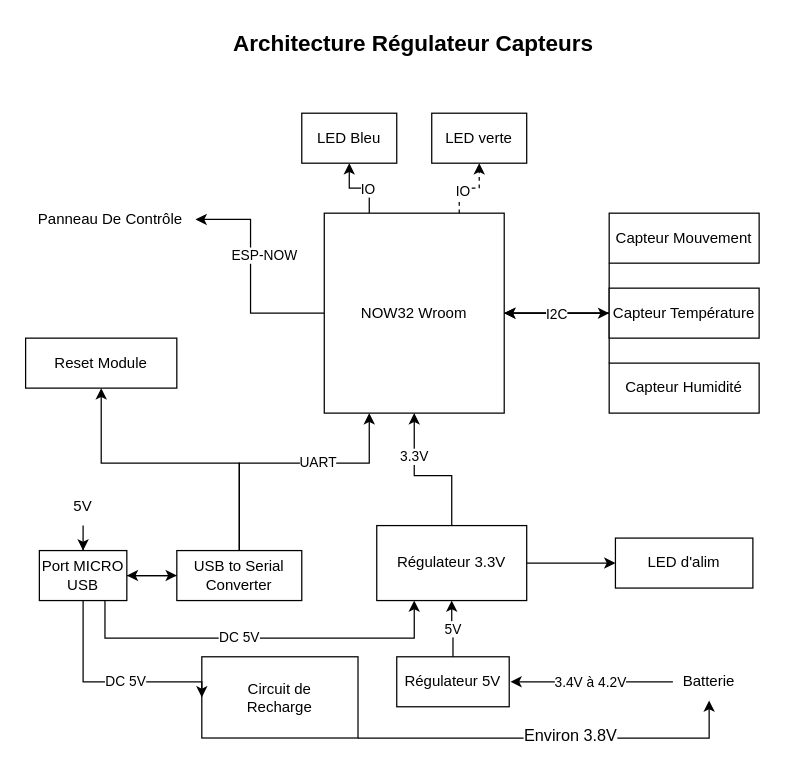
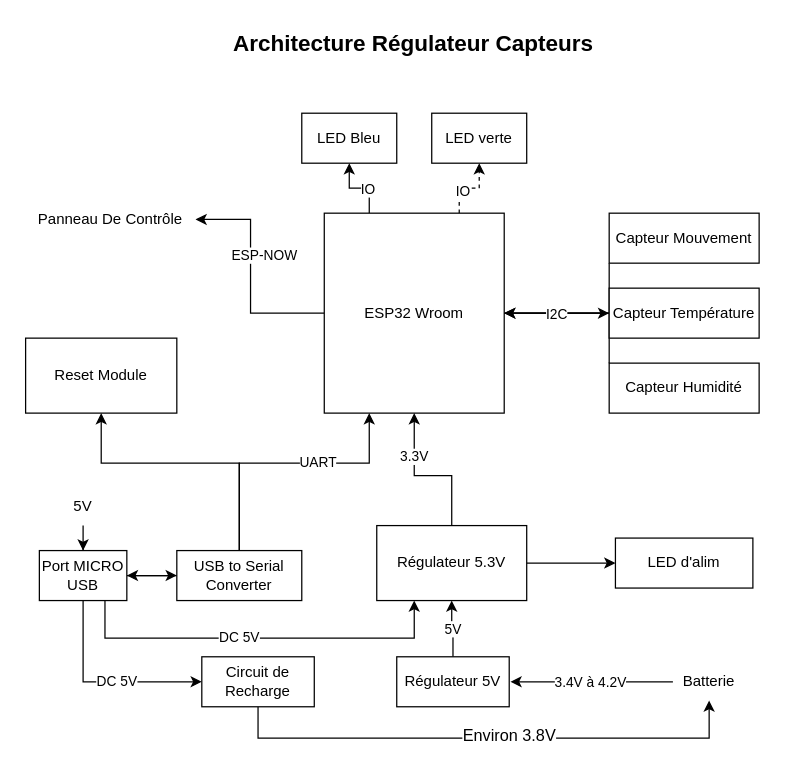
node "NOW32 Wroom": label "NOW32 Wroom" -> "ESP32 Wroom"
node "Reset Module": size 151x50 -> 151x75
node "Régulateur 3.3V": label "Régulateur 3.3V" -> "Régulateur 5.3V"
node "Circuit de Recharge": size 156x81 -> 113x50
